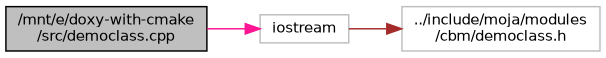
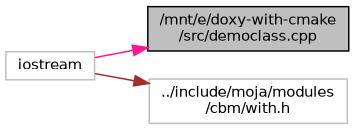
edge "/mnt/e/doxy-with-cmake /src/democlass.cpp" -> "iostream": reversed
node "../include/moja/modules /cbm/democlass.h": label "../include/moja/modules /cbm/democlass.h" -> "../include/moja/modules /cbm/with.h"
